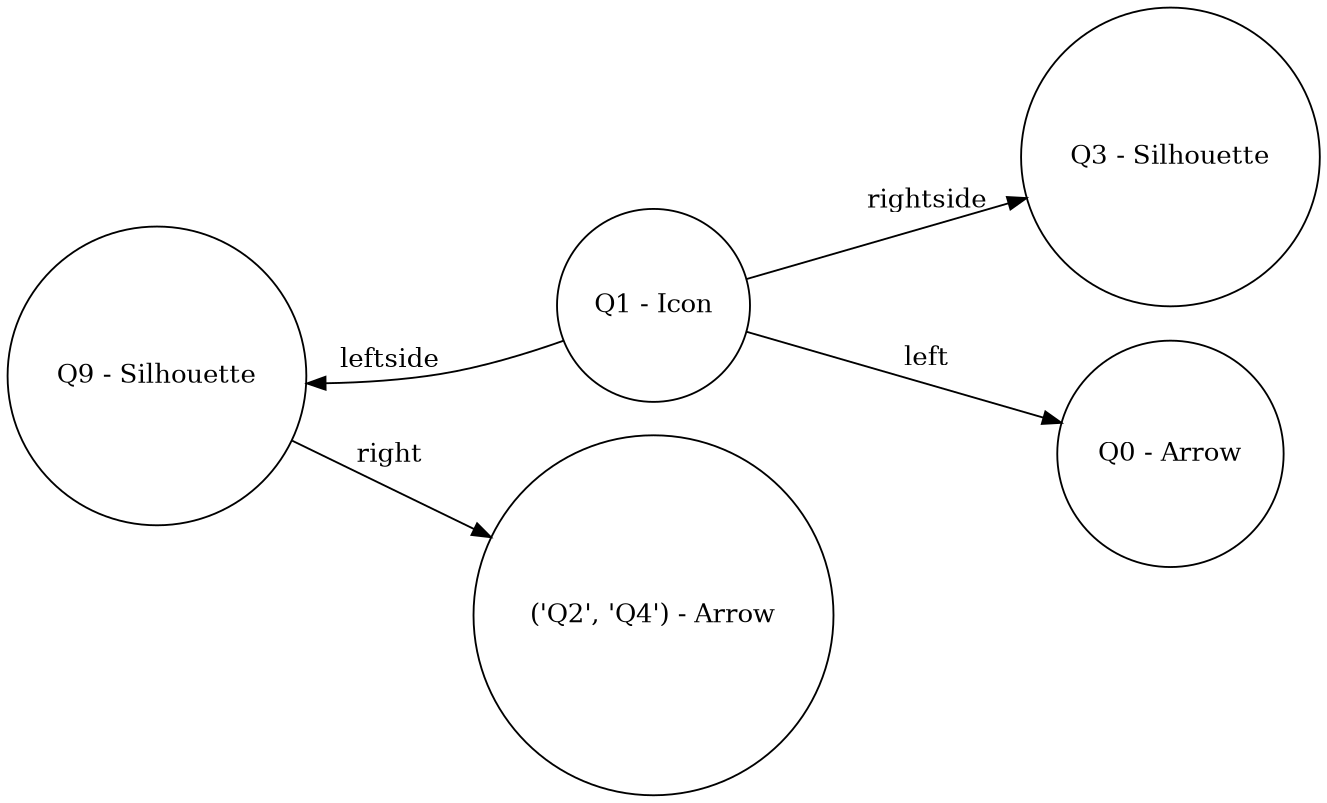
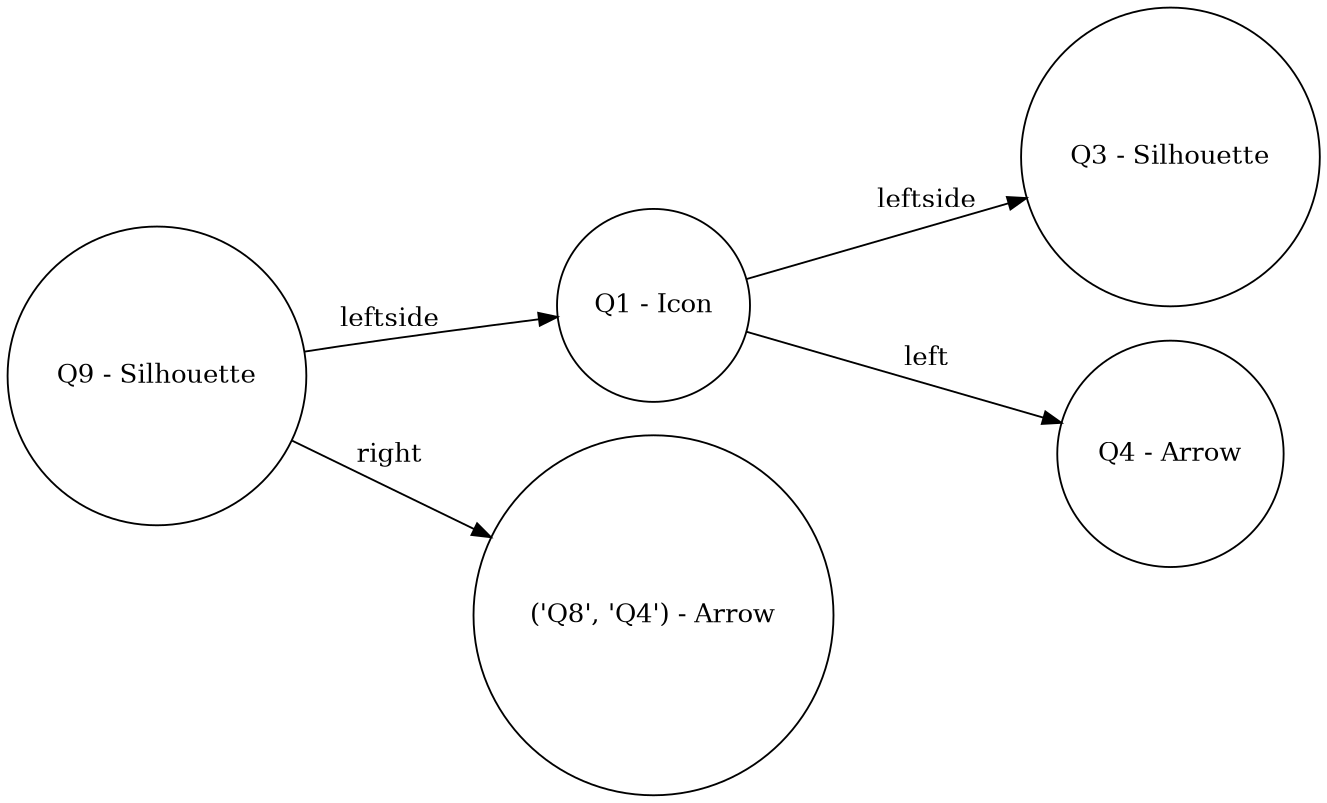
edge "Q1 - Icon" -> "Q3 - Silhouette": label "rightside" -> "leftside"
edge "Q1 - Icon" -> "Q9 - Silhouette": reversed
node "Q0 - Arrow": label "Q0 - Arrow" -> "Q4 - Arrow"
node "('Q2', 'Q4') - Arrow": label "('Q2', 'Q4') - Arrow" -> "('Q8', 'Q4') - Arrow"
